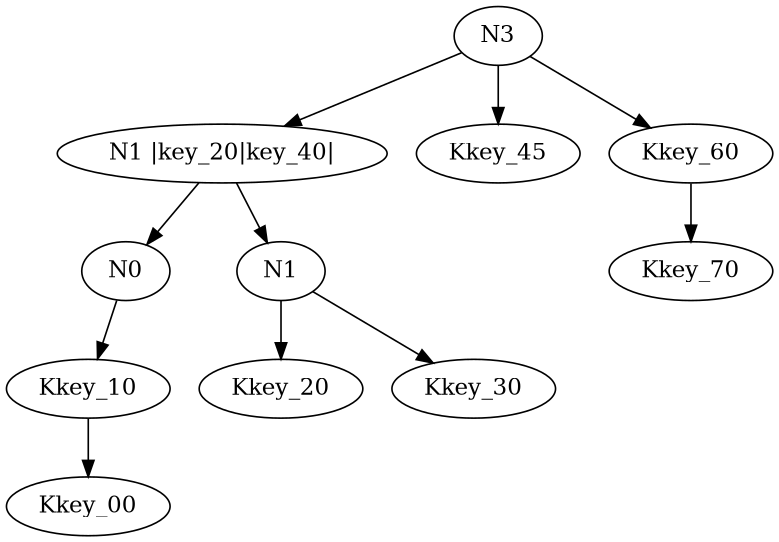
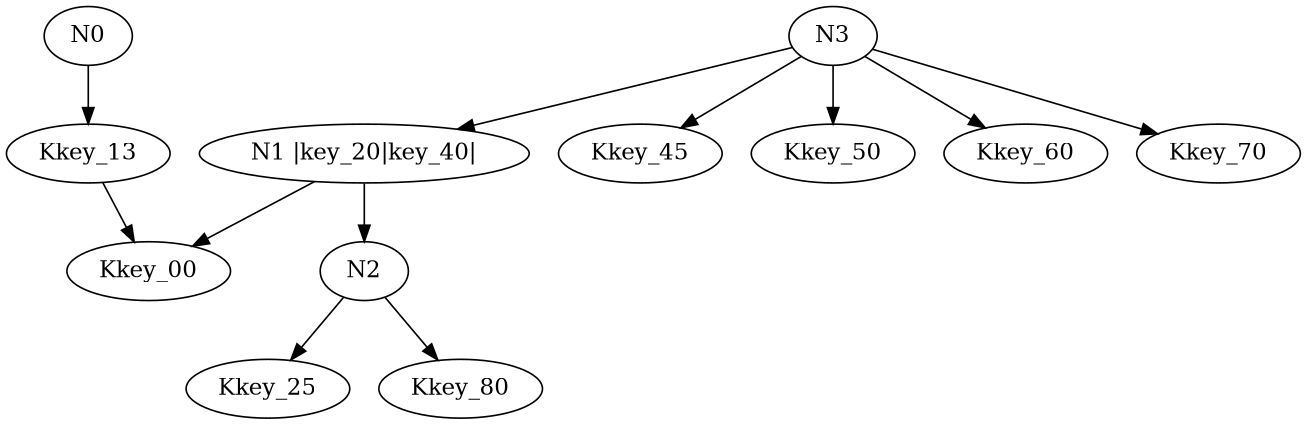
node "Kkey_50": added
edge "Kkey_60" -> "Kkey_70": now "N3" -> "Kkey_70"
edge "N1 |key_20|key_40|" -> "N0": now "N1 |key_20|key_40|" -> "Kkey_00"
node "N1": label "N1" -> "N2"
node "Kkey_10": label "Kkey_10" -> "Kkey_13"
node "Kkey_20": label "Kkey_20" -> "Kkey_25"
node "Kkey_30": label "Kkey_30" -> "Kkey_80"
